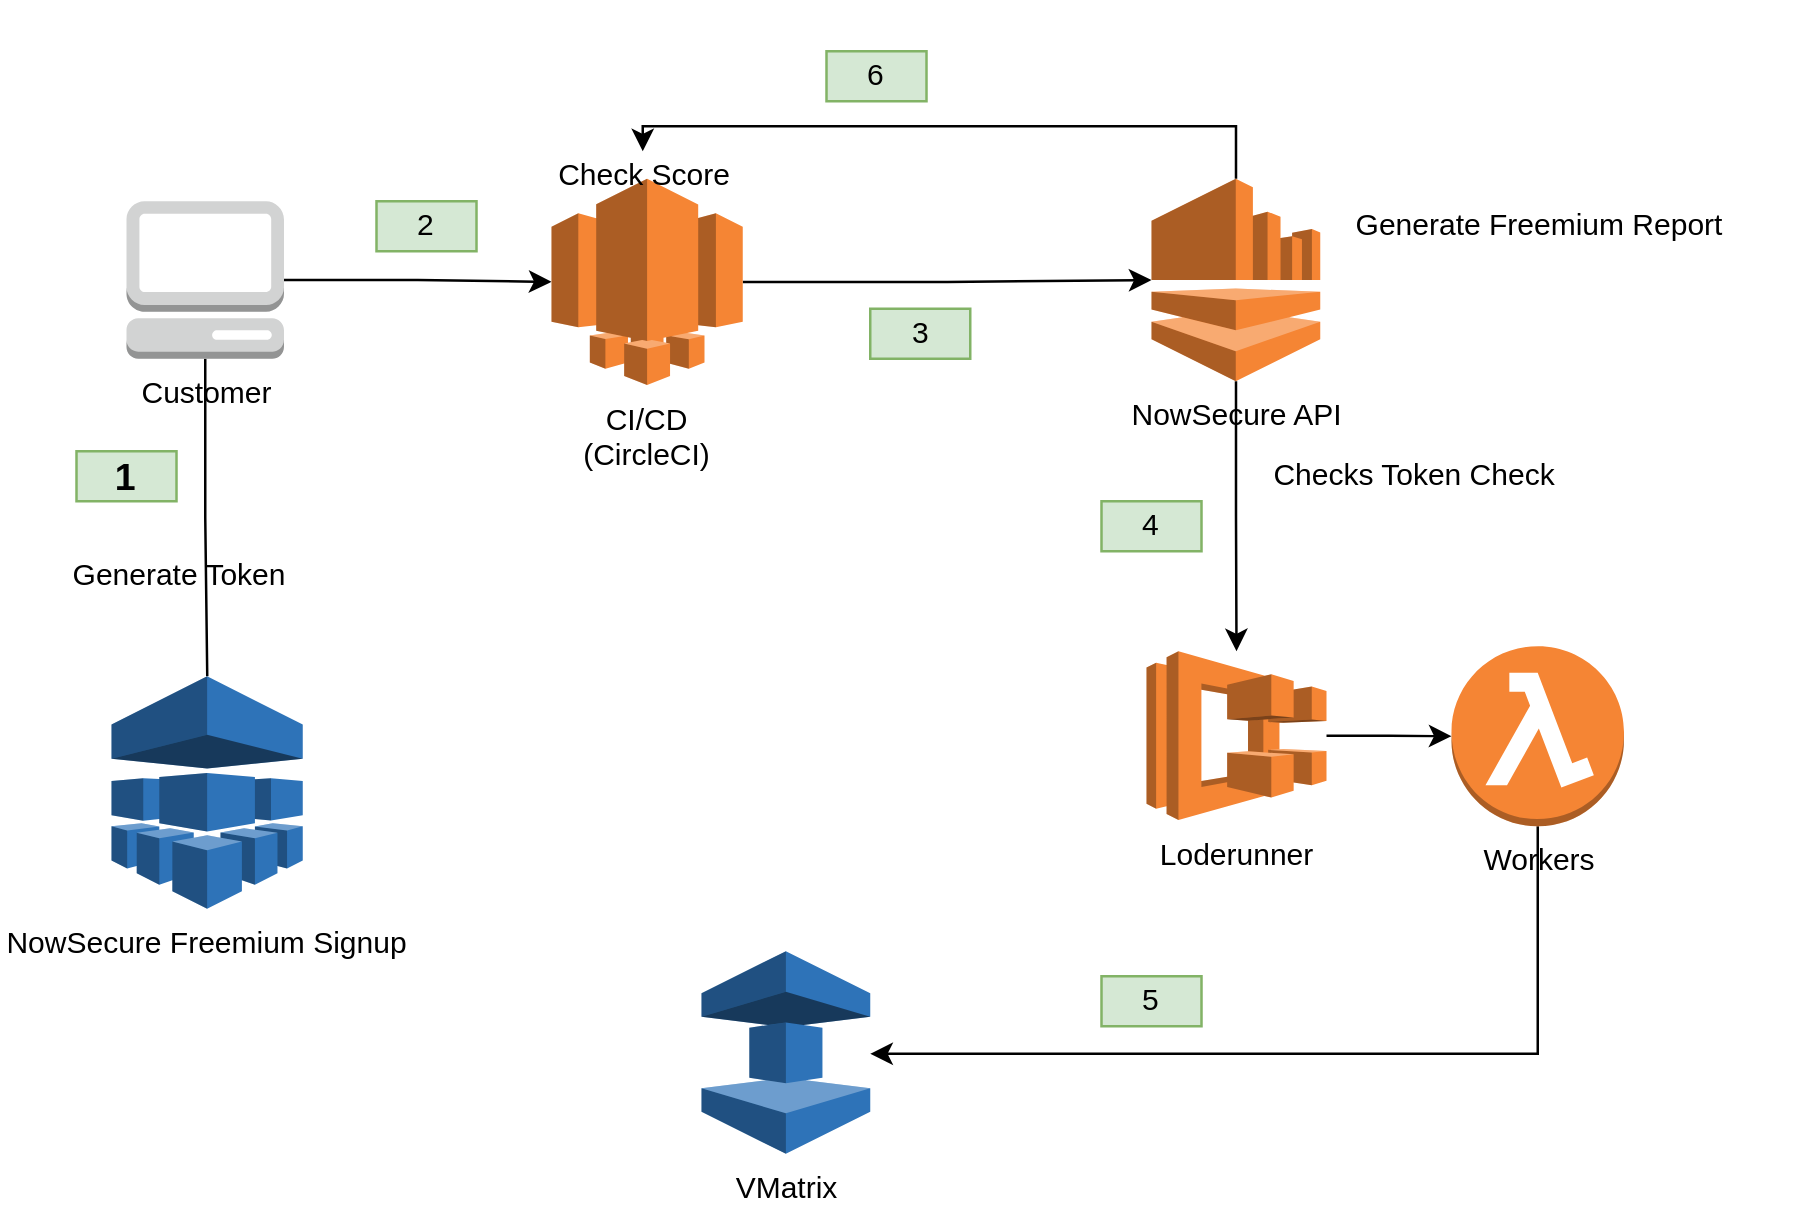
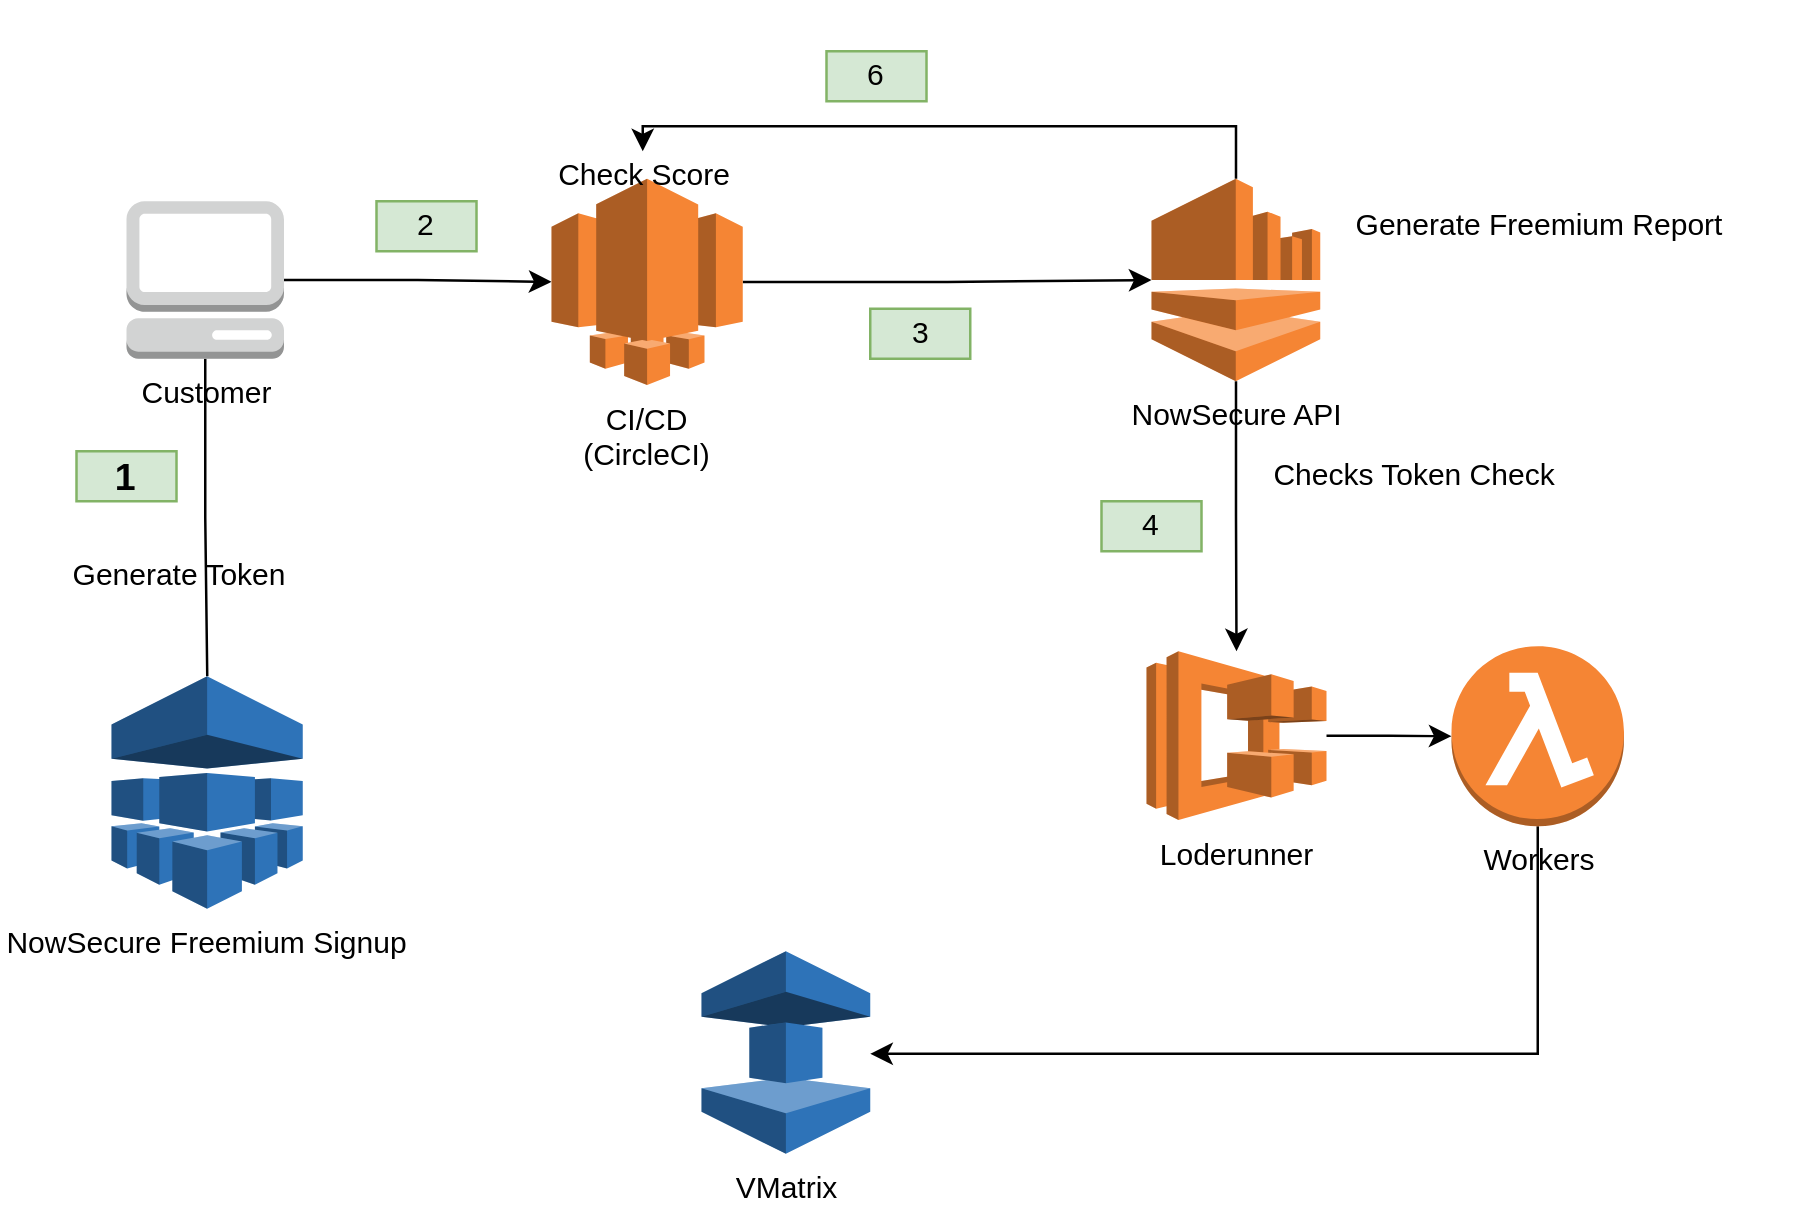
node "5": removed
